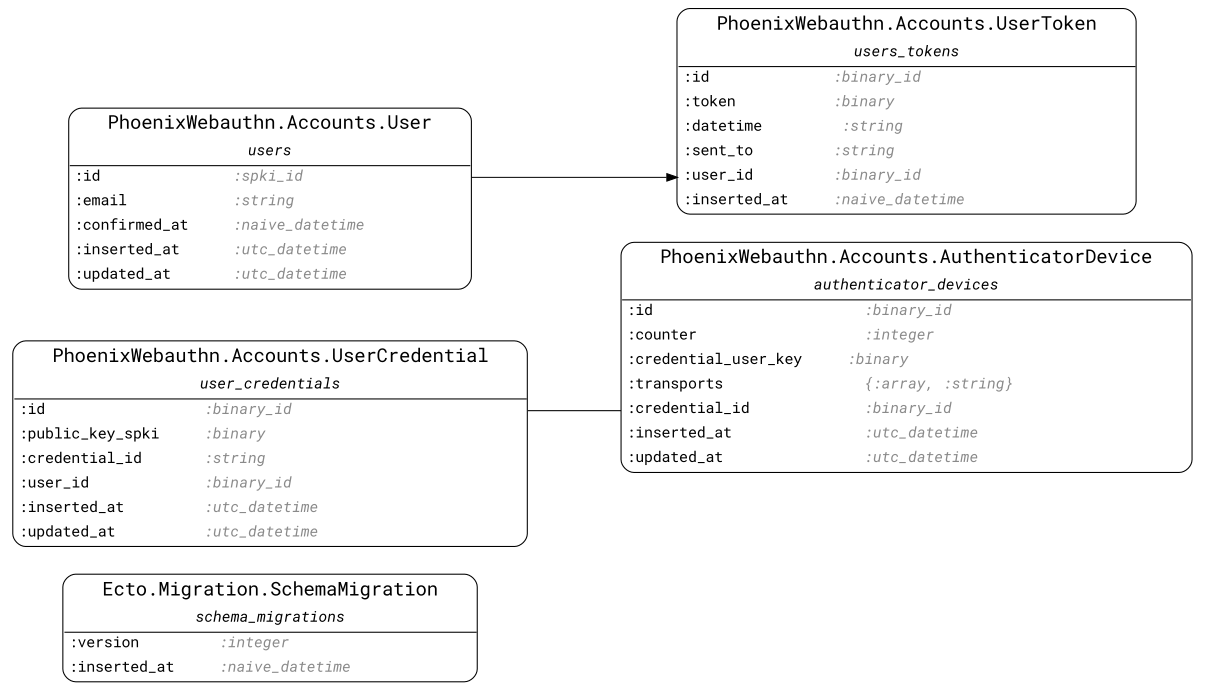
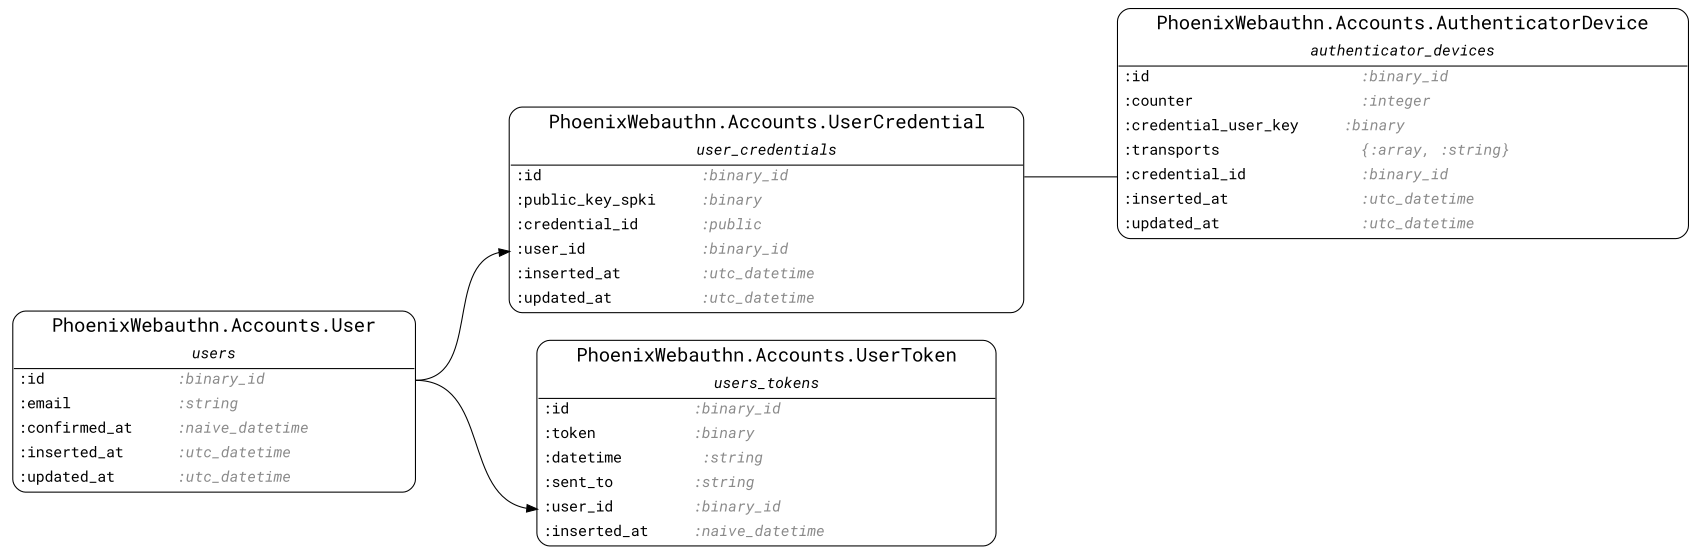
node "PhoenixWebauthn.Accounts.User": text ":spki_id" -> ":binary_id"
edge "PhoenixWebauthn.Accounts.User" -> "PhoenixWebauthn.Accounts.UserCredential": added
node "PhoenixWebauthn.Accounts.UserCredential": text ":string" -> ":public"
node "Ecto.Migration.SchemaMigration": removed
